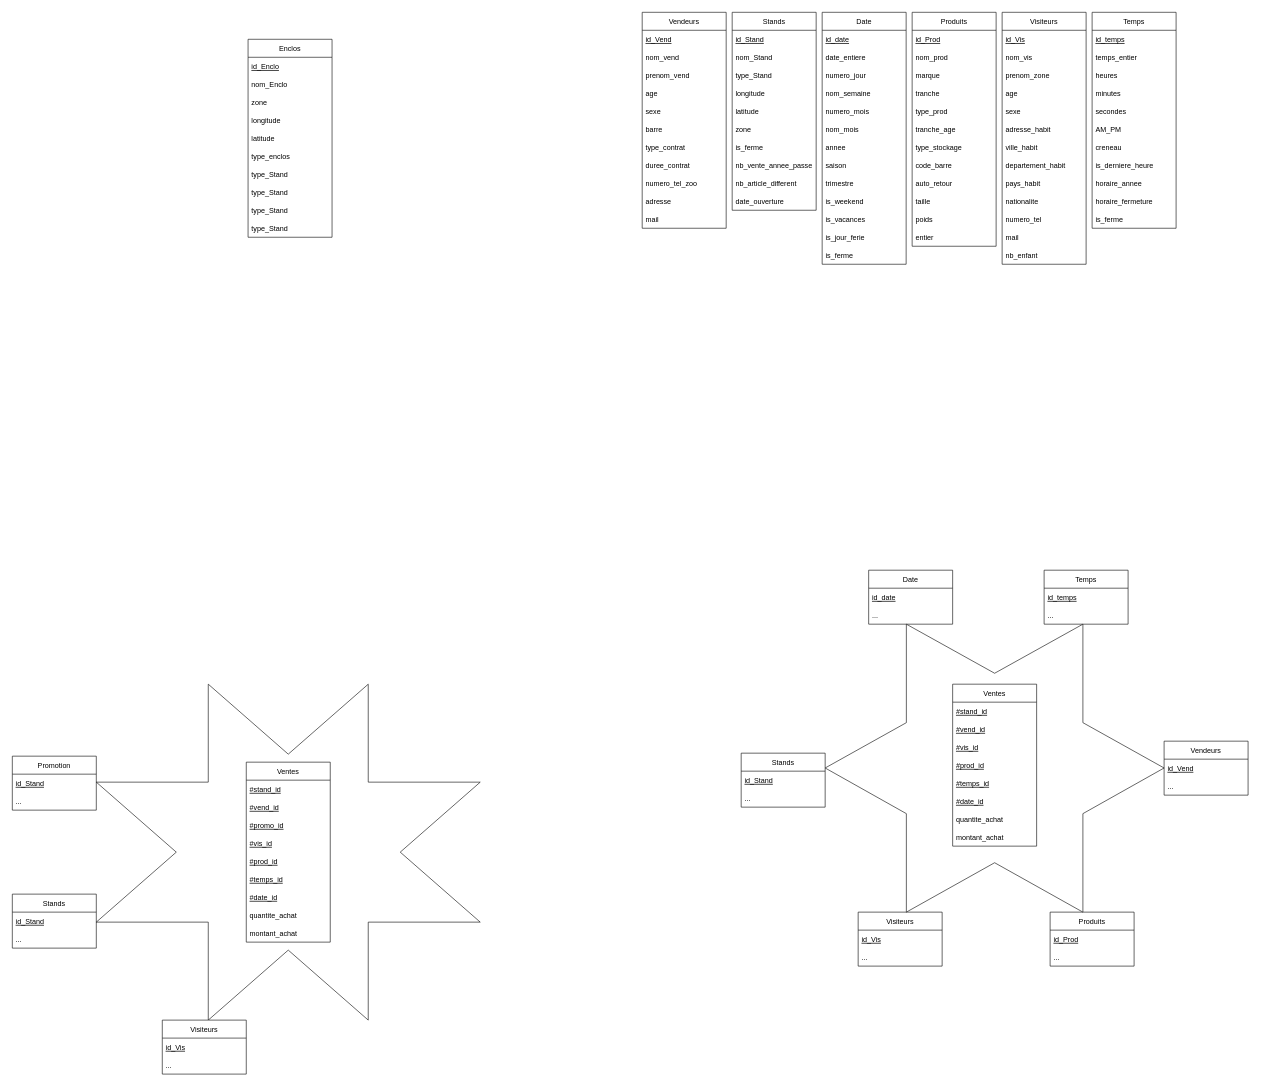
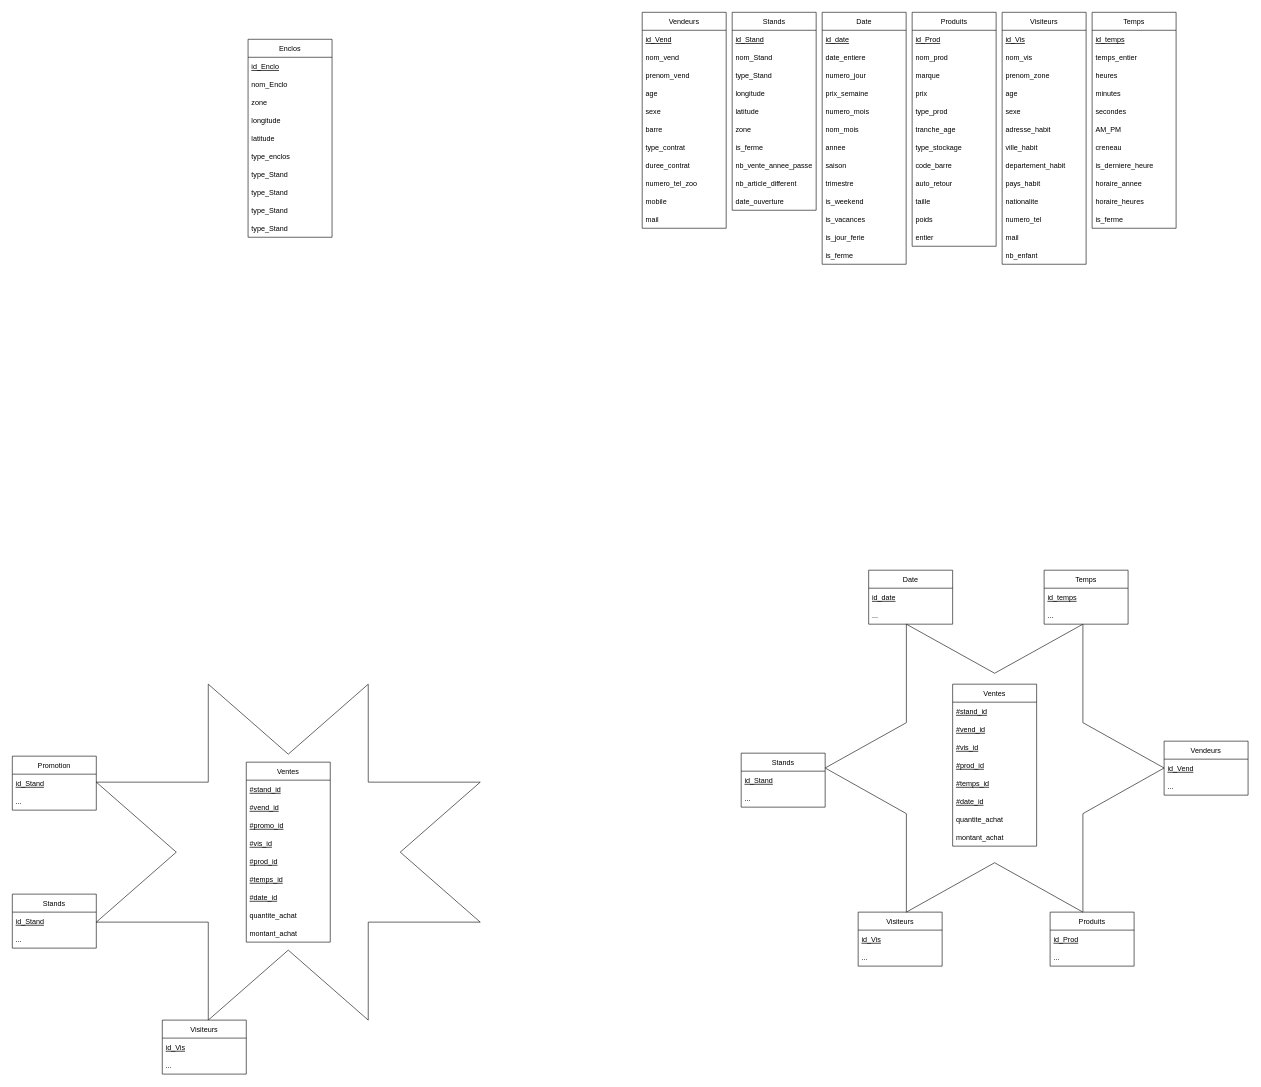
node "nom_semaine": label "nom_semaine" -> "prix_semaine"
node "tranche": label "tranche" -> "prix"
node "adresse": label "adresse" -> "mobile"
node "horaire_fermeture": label "horaire_fermeture" -> "horaire_heures"
